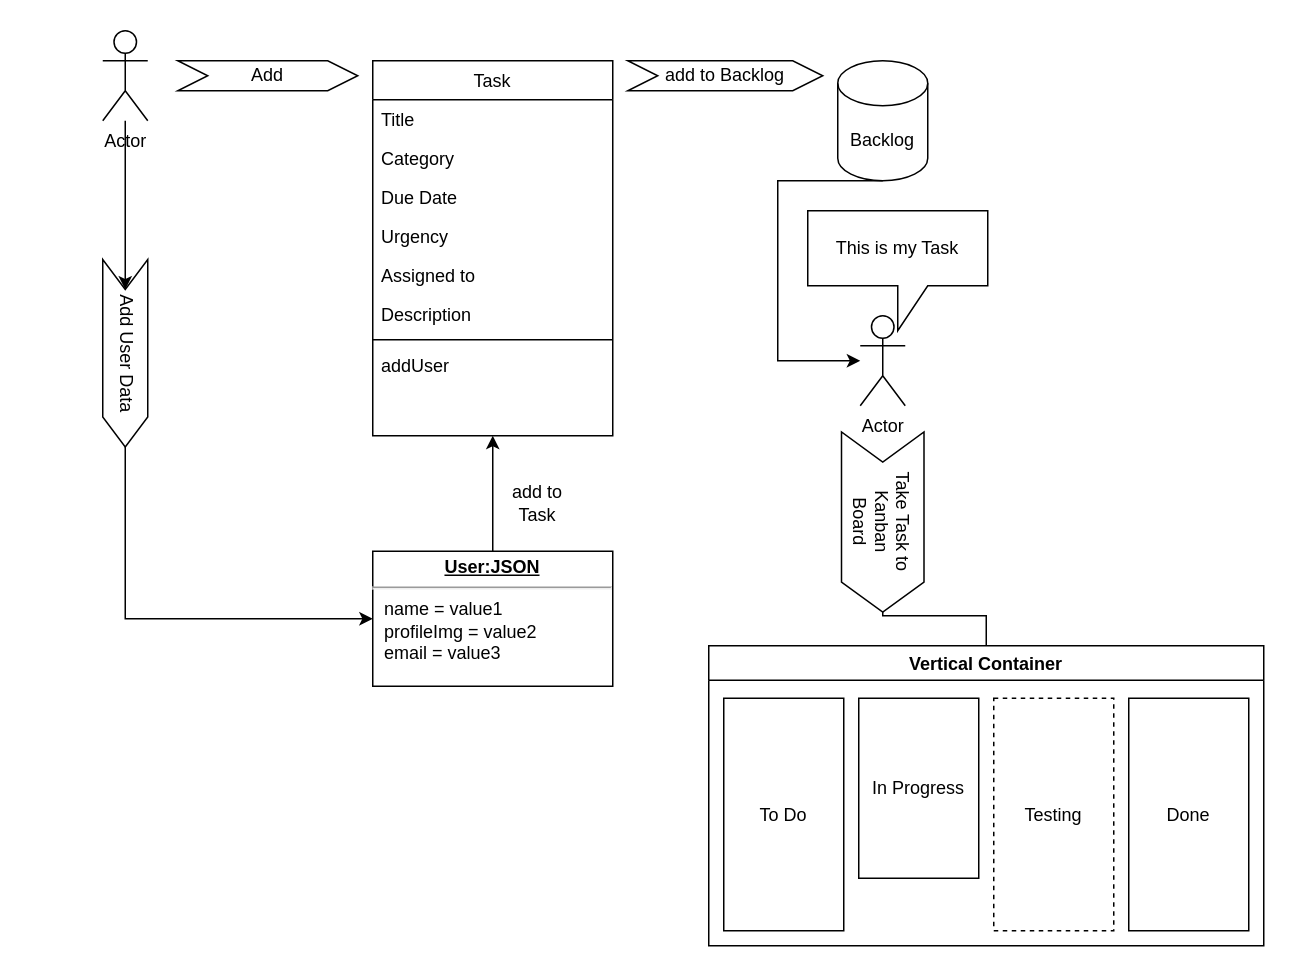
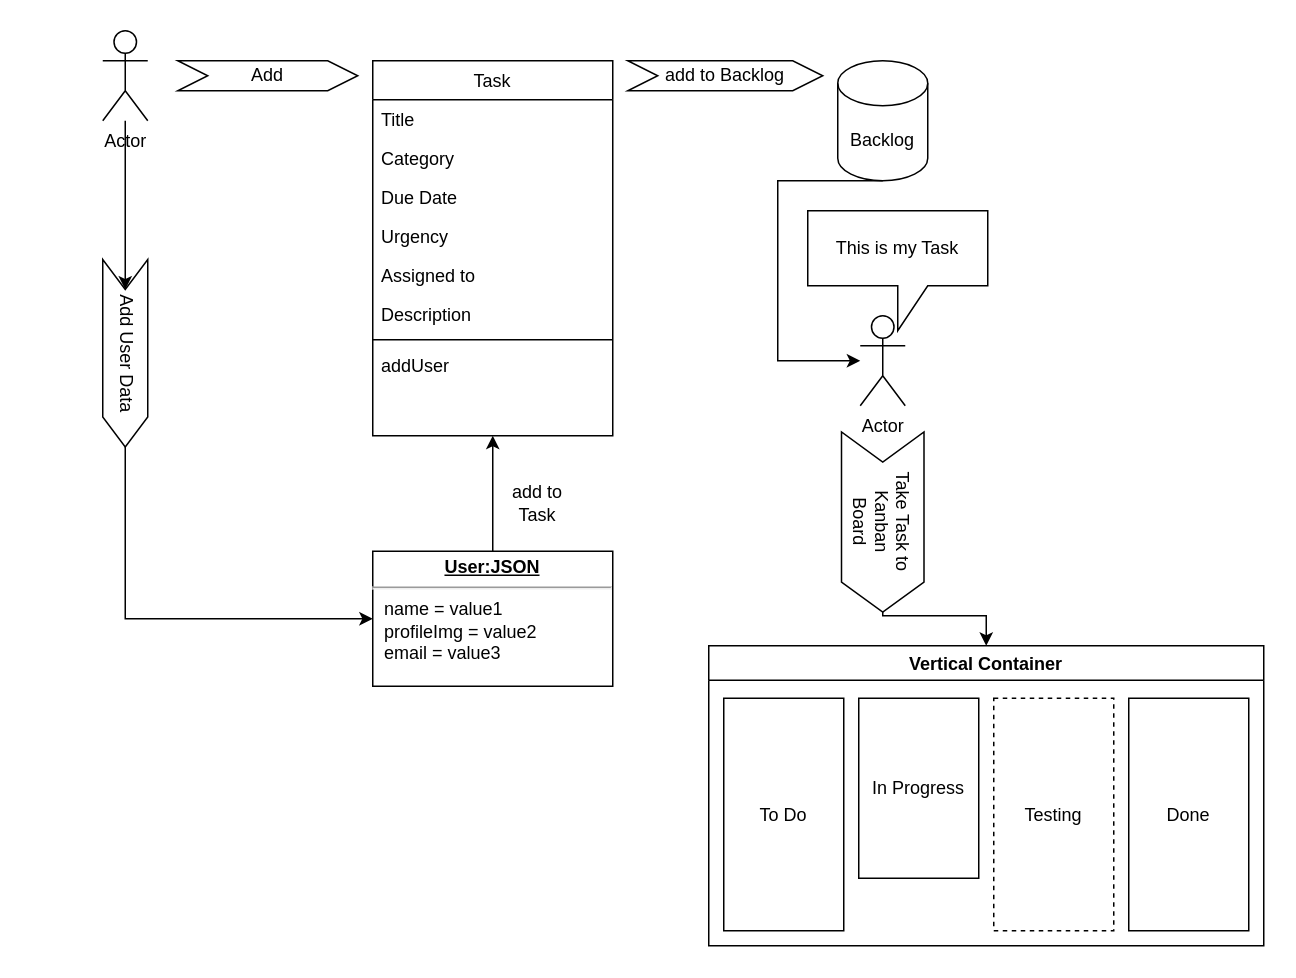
edge "Take Task to Kanban Board" -- "Vertical Container": arrowhead none -> classic
